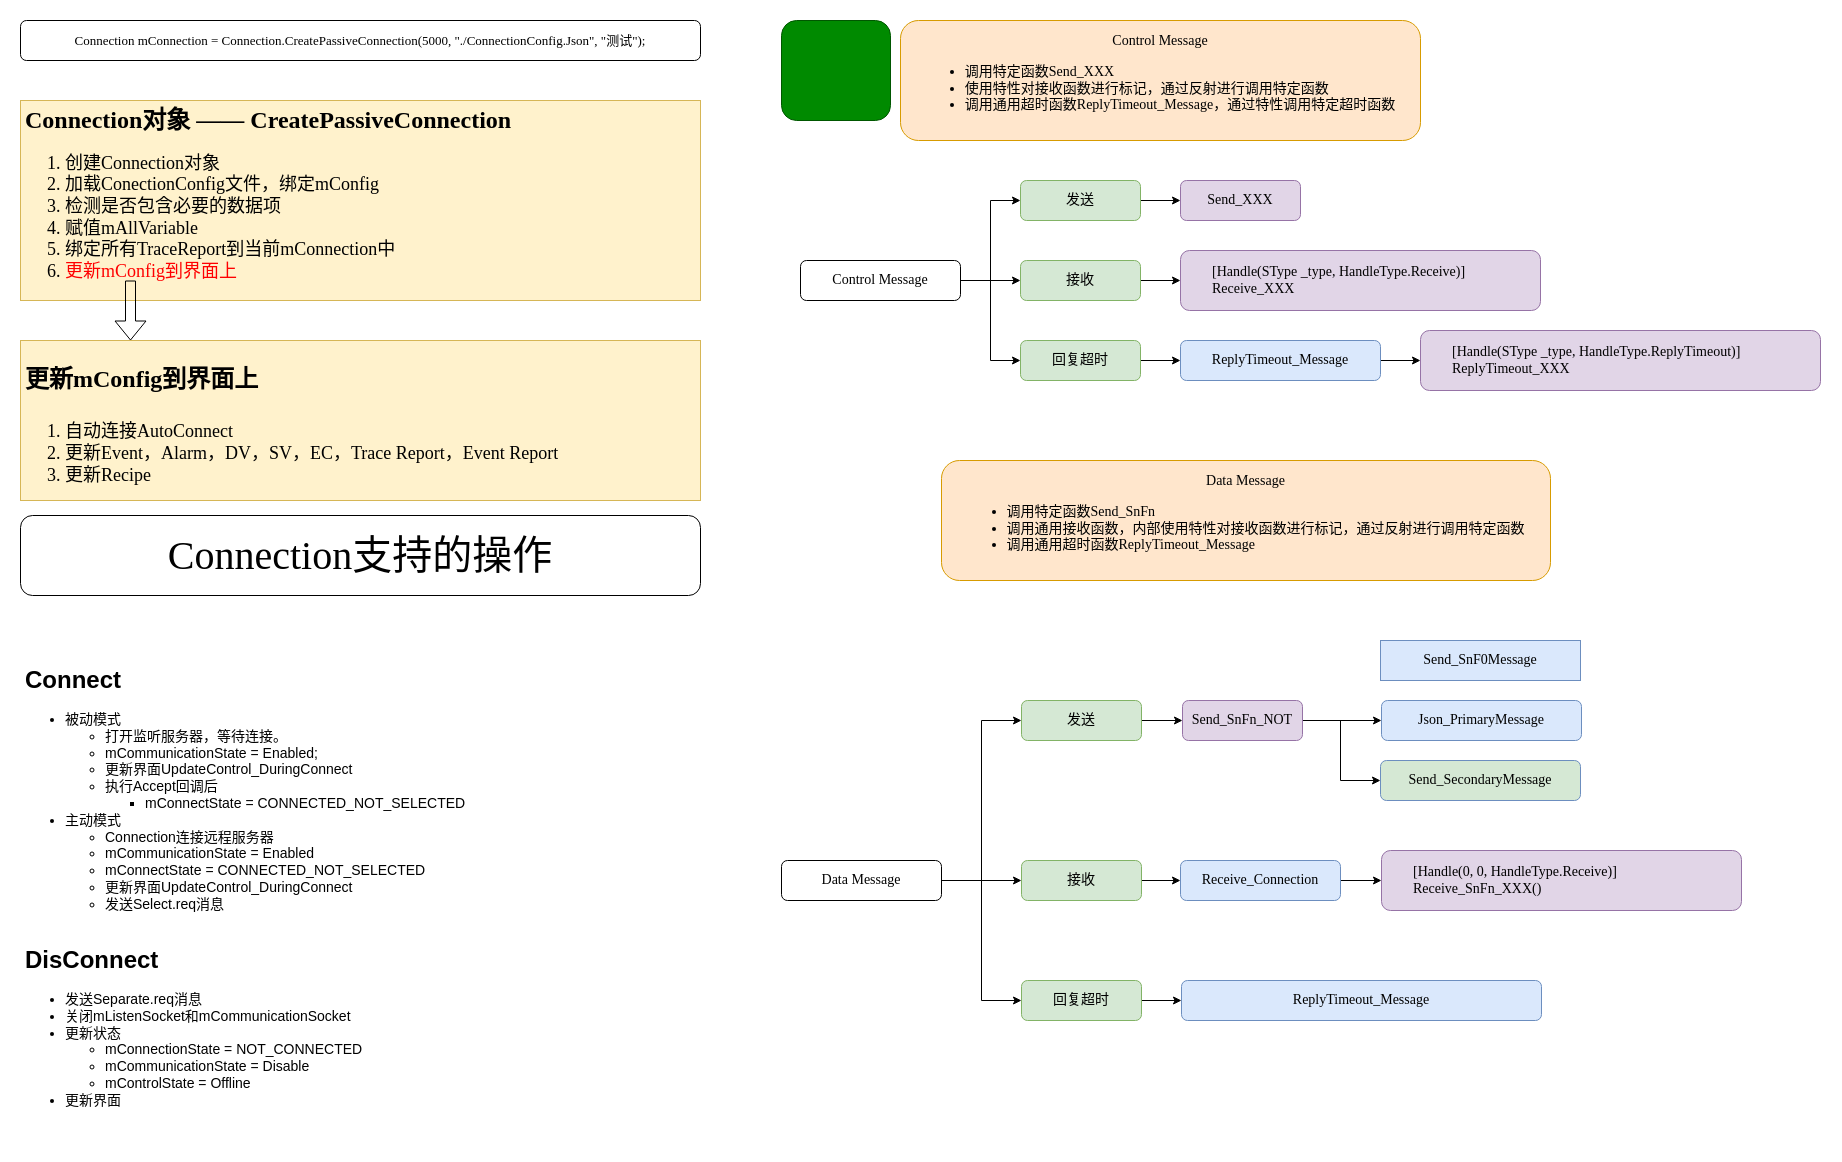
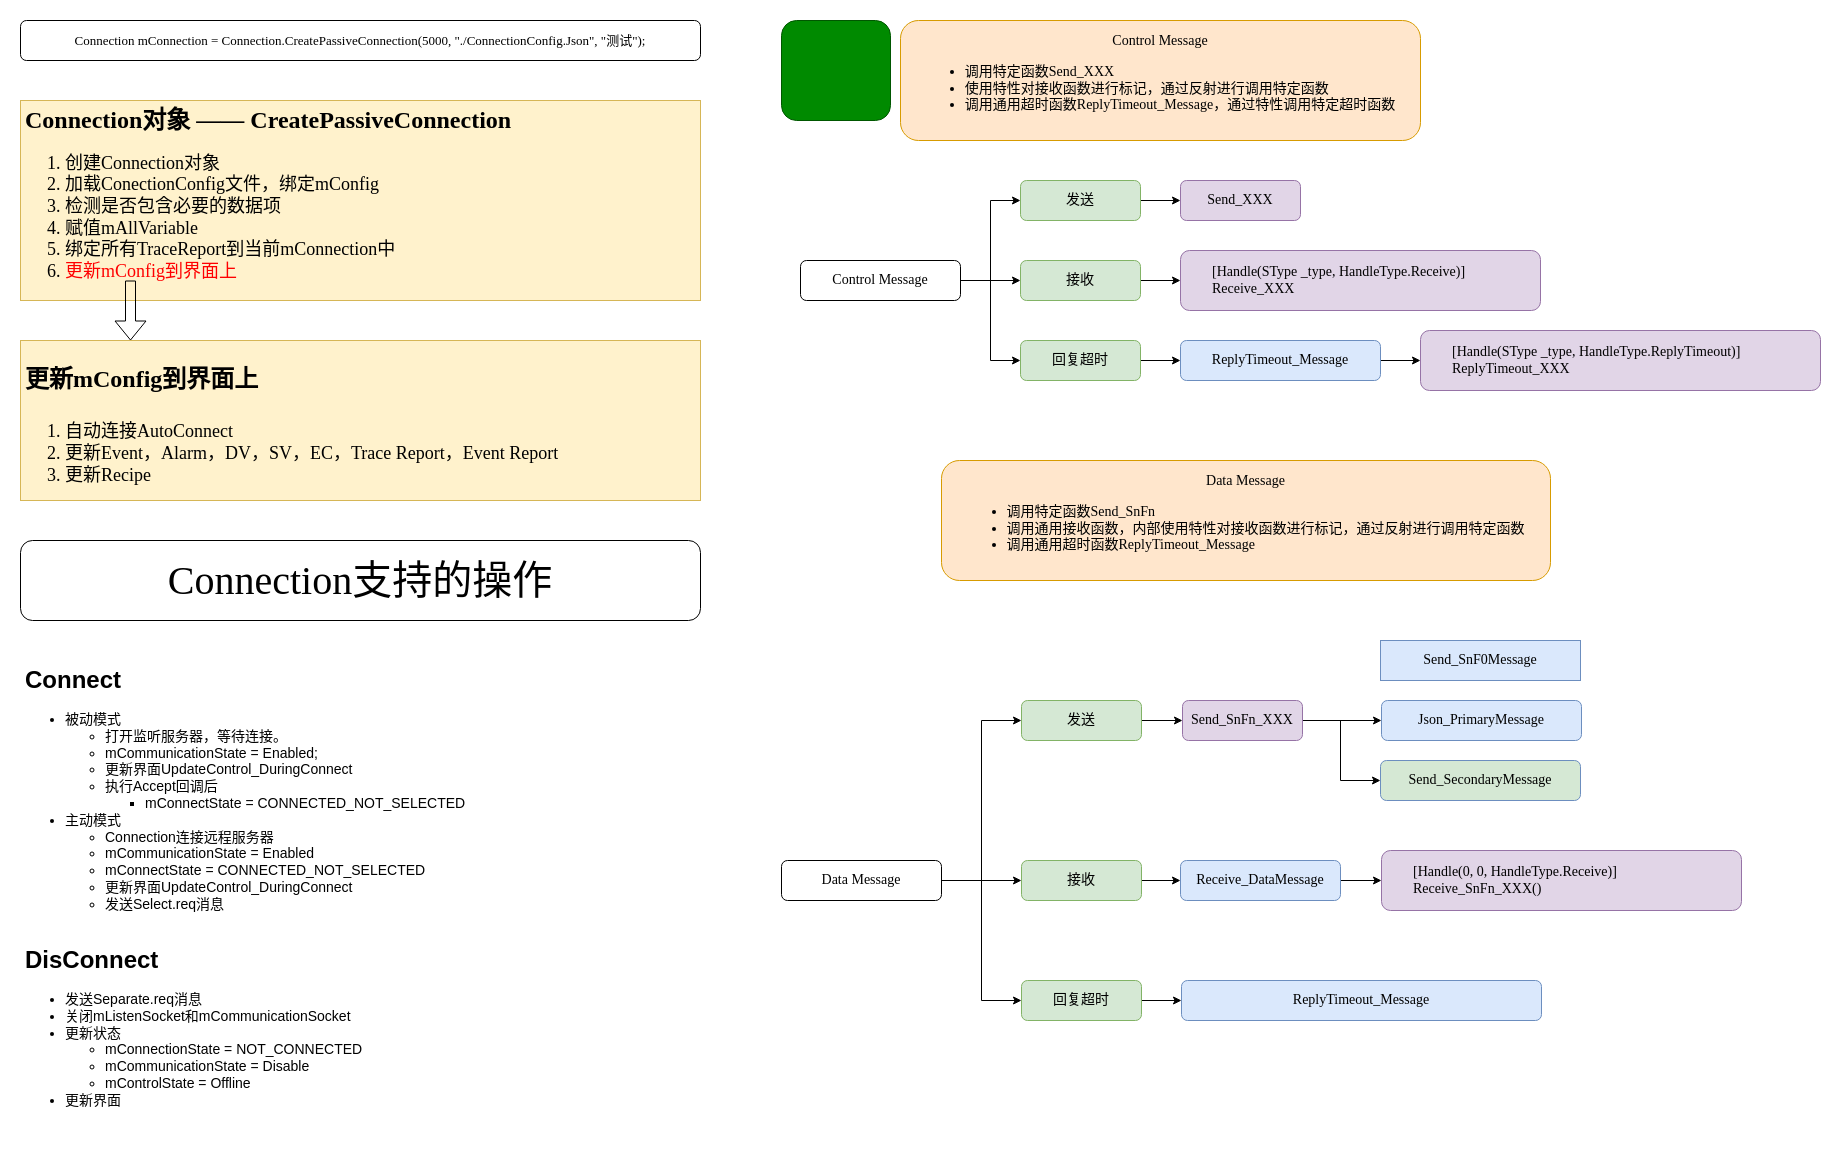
node "Connection支持的操作": moved (361, 556) -> (361, 581)
node "Send_SnFn_NOT": label "Send_SnFn_NOT" -> "Send_SnFn_XXX"
node "Receive_Connection": label "Receive_Connection" -> "Receive_DataMessage"
